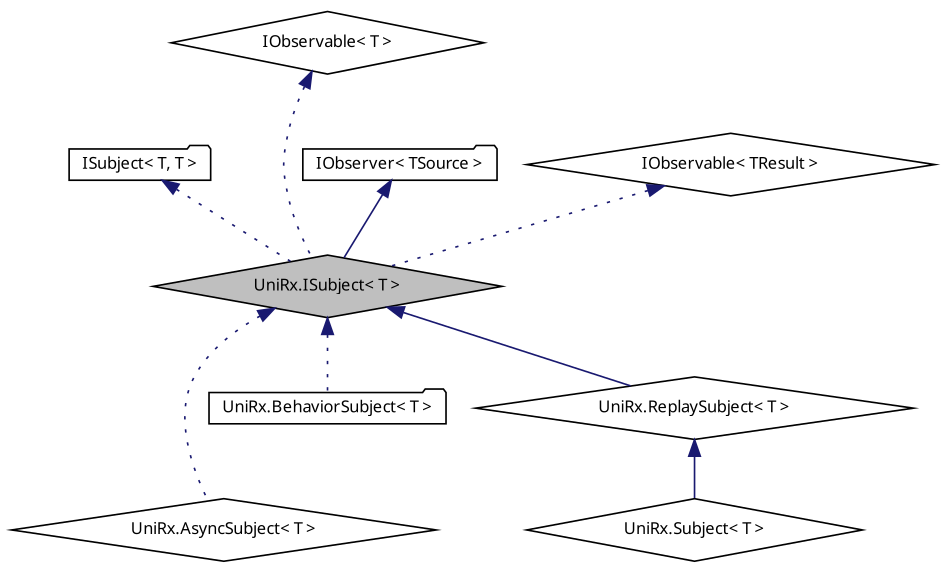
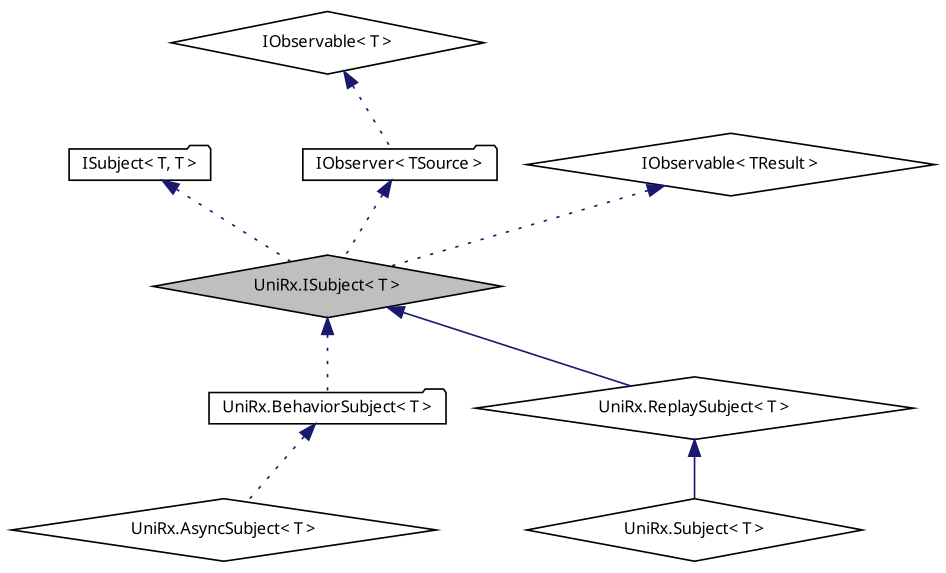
edge "UniRx.ISubject< T >" -> "IObservable< T >": now "IObserver< TSource >" -> "IObservable< T >"
edge "UniRx.ISubject< T >" -> "IObserver< TSource >": style solid -> dotted
edge "UniRx.AsyncSubject< T >" -> "UniRx.ISubject< T >": now "UniRx.AsyncSubject< T >" -> "UniRx.BehaviorSubject< T >"
